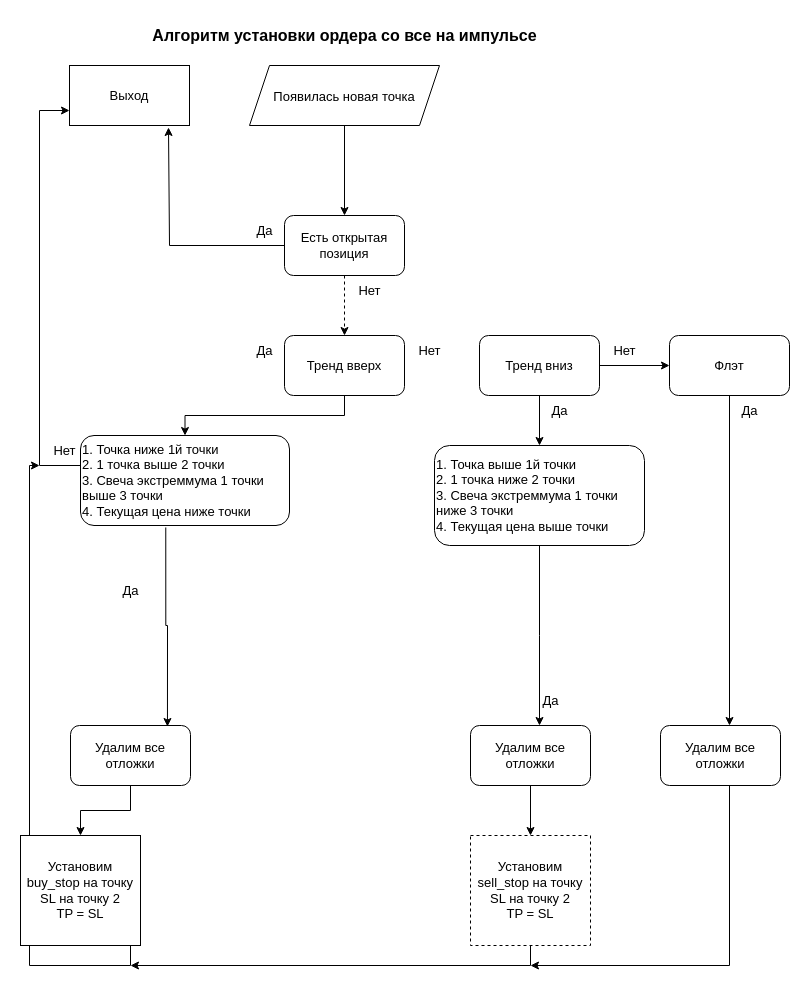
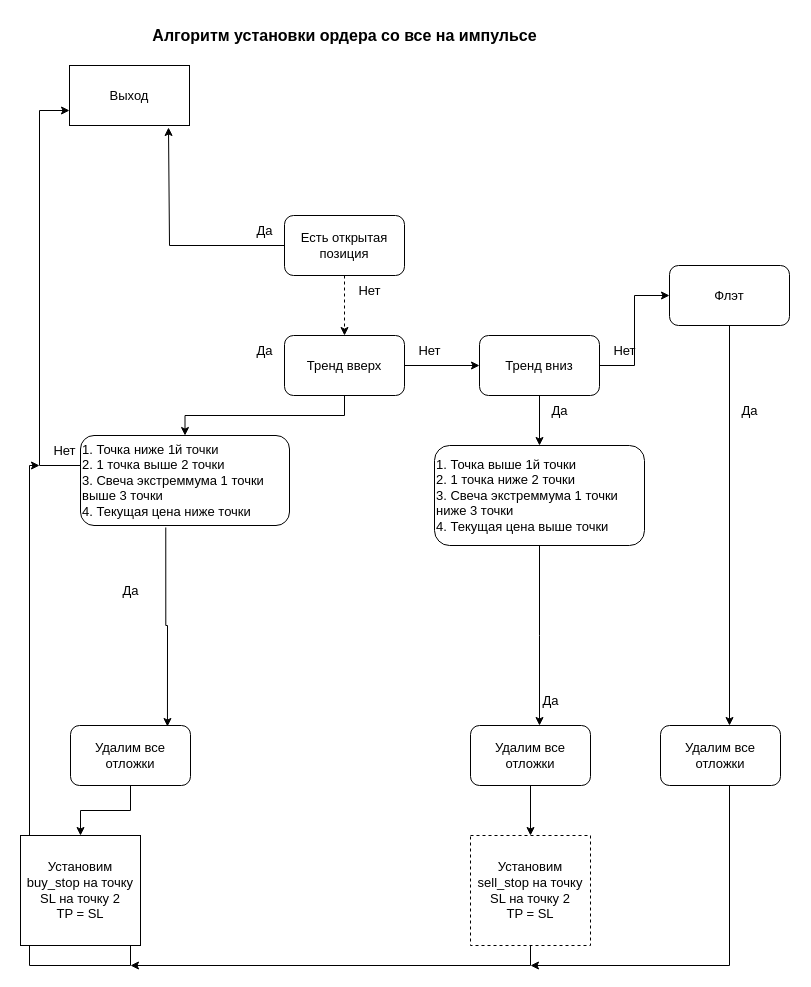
node "Появилась новая точка": removed
edge "Появилась новая точка" -> "Есть открытая позиция": removed
edge "Тренд вверх" -> "Тренд вниз": added
node "Флэт": moved (730, 366) -> (730, 296)
